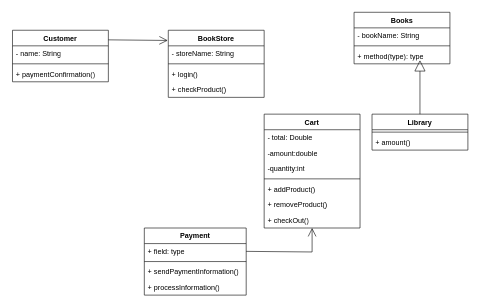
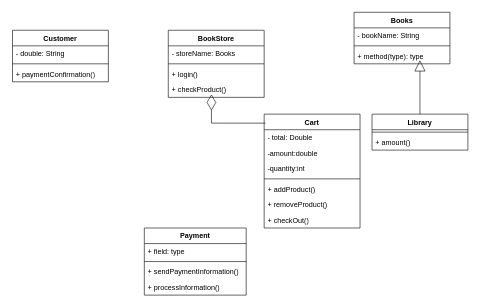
edge "Customer" -> "BookStore": removed
node "- name: String": label "- name: String" -> "- double: String"
node "- storeName: String": label "- storeName: String" -> "- storeName: Books"
edge "Cart" -> "+ checkProduct()": added
edge "+ field: type" -> "+ checkOut()": removed
